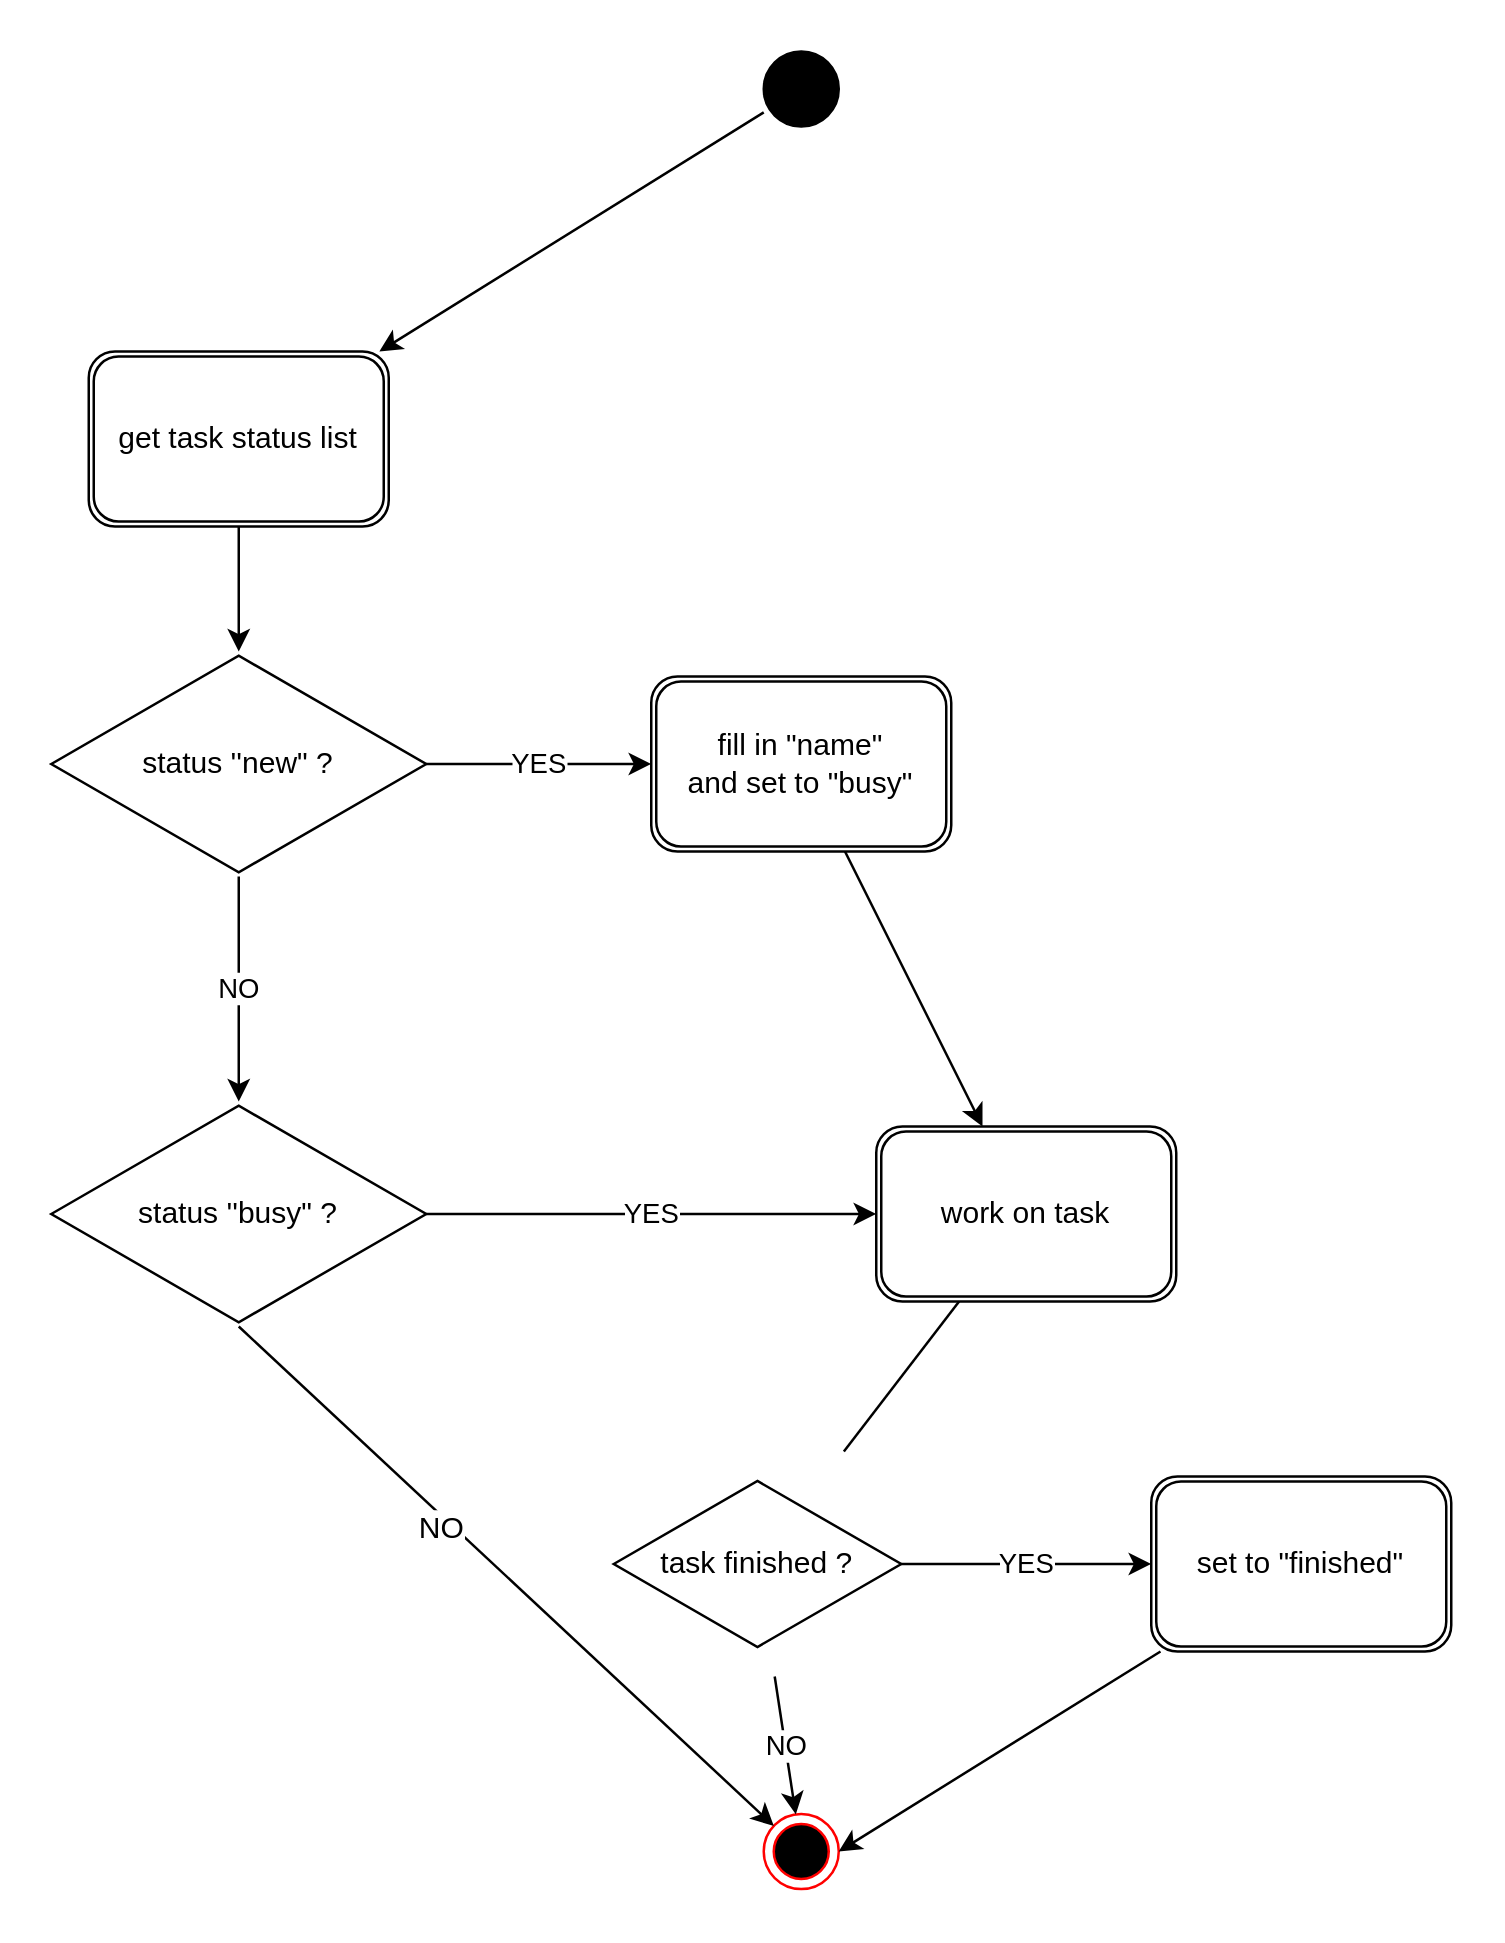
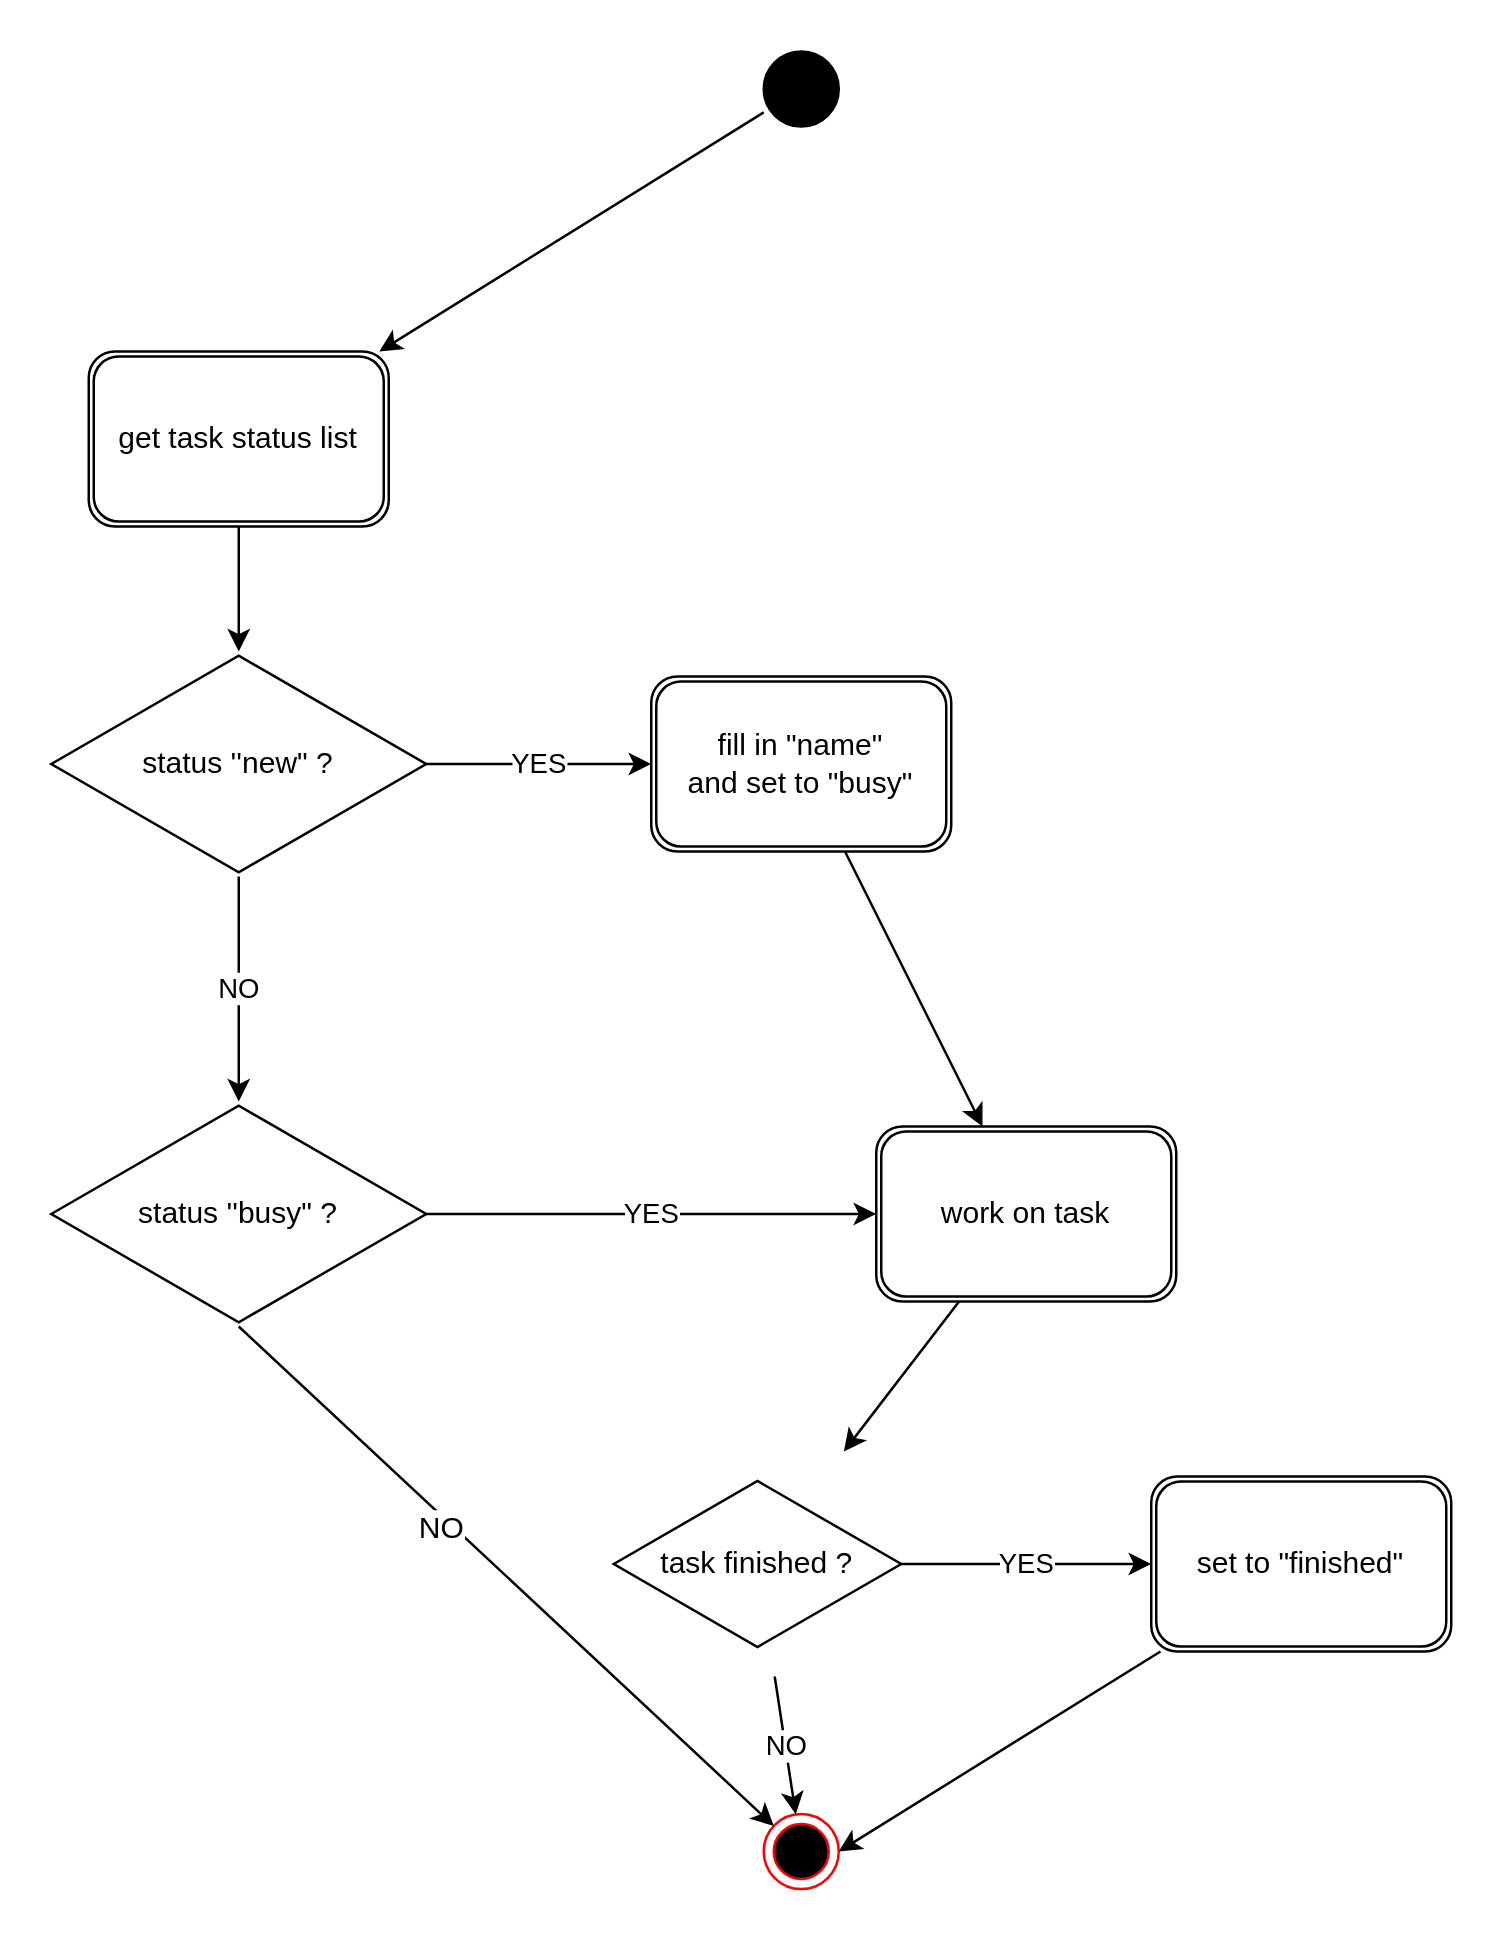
edge "work on task" -- "task finished ?": arrowhead none -> classic
